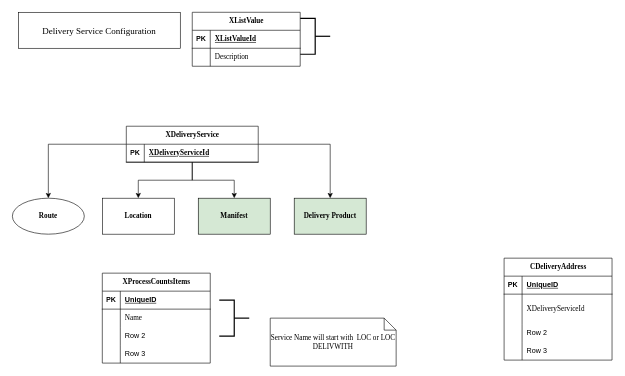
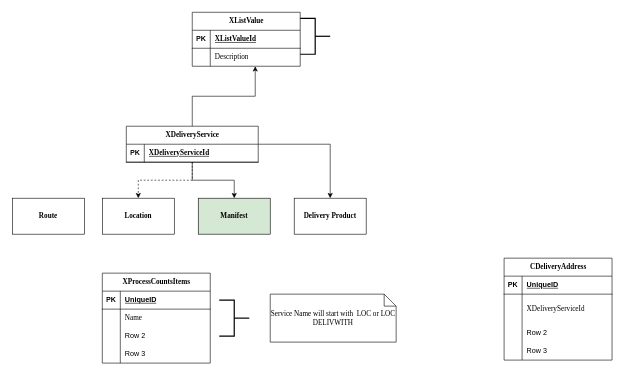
node "Delivery Service Configuration": removed
edge "XDeliveryService" -> "Route": now "XDeliveryService" -> "Description"
edge "XDeliveryService" -> "Location": style solid -> dashed
node "Route": shape ellipse -> rectangle
node "Delivery Product": fillcolor #d5e8d4 -> #ffffff
node "Service Name will start with LOC or LOC DELIVWITH": moved (333, 342) -> (333, 318)
